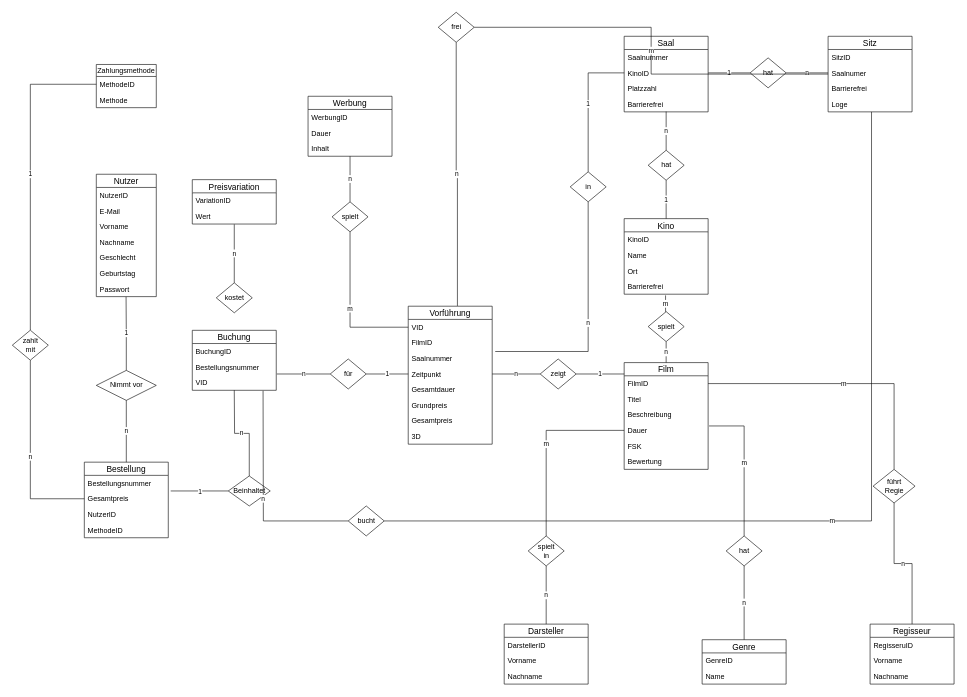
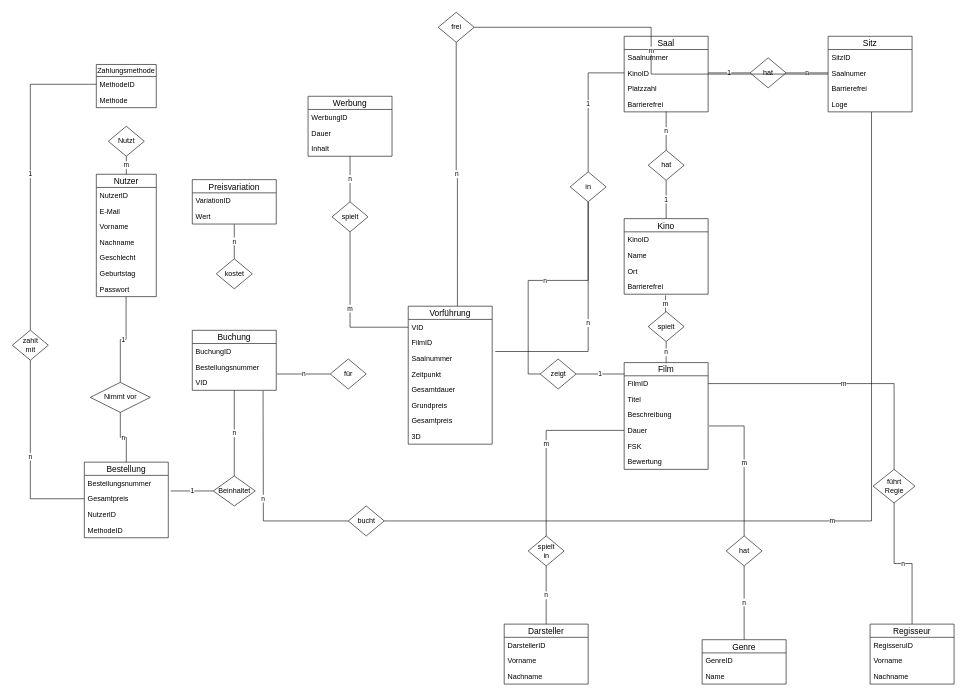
node "Nutzt": added
edge "Nutzt" -- "Nutzer": added, label "m"
node "kostet": moved (234, 298) -> (234, 274)
edge "für" -- "Zeitpunkt": removed, label "1"
edge "Zeitpunkt" -- "zeigt": now "in" -- "zeigt"
node "Nimmt vor": moved (126, 386) -> (120, 398)
node "Beinhaltet": moved (249, 491) -> (234, 491)
